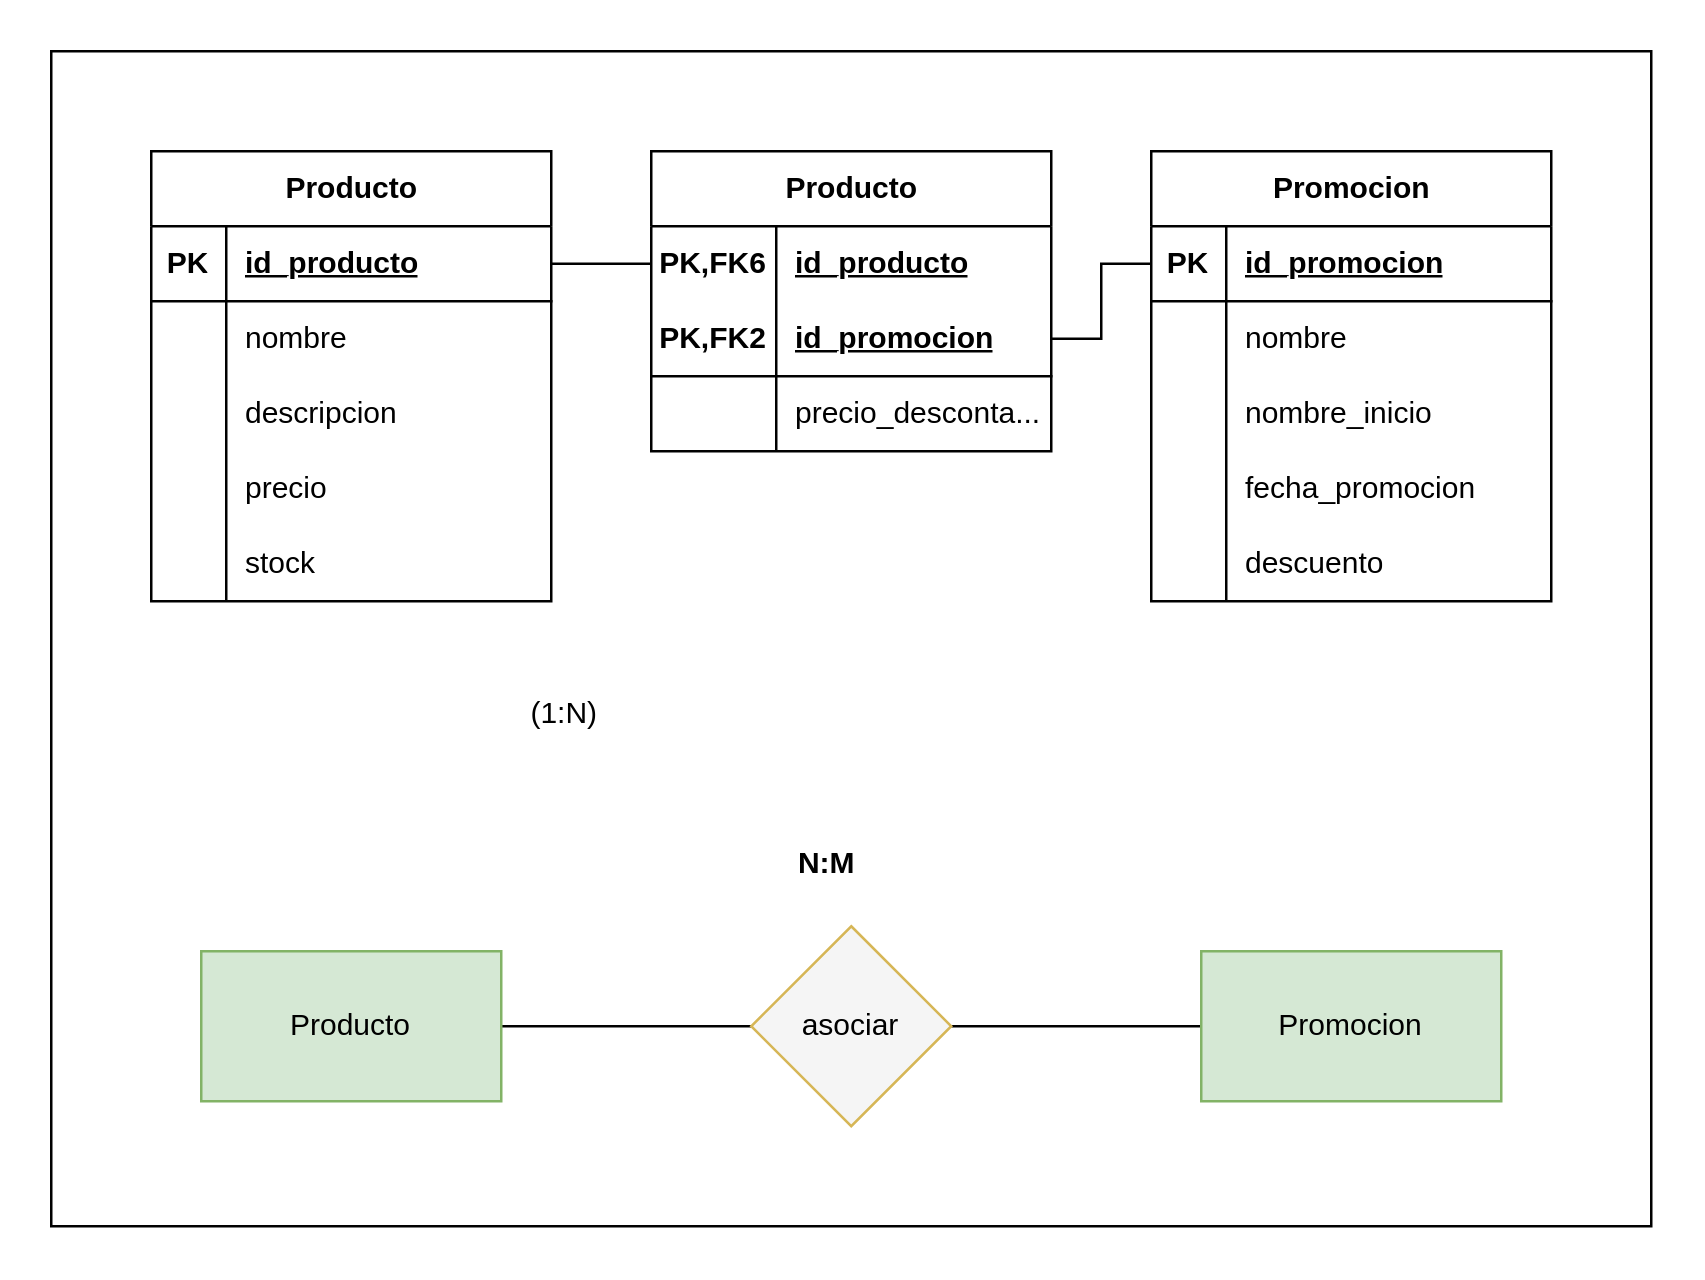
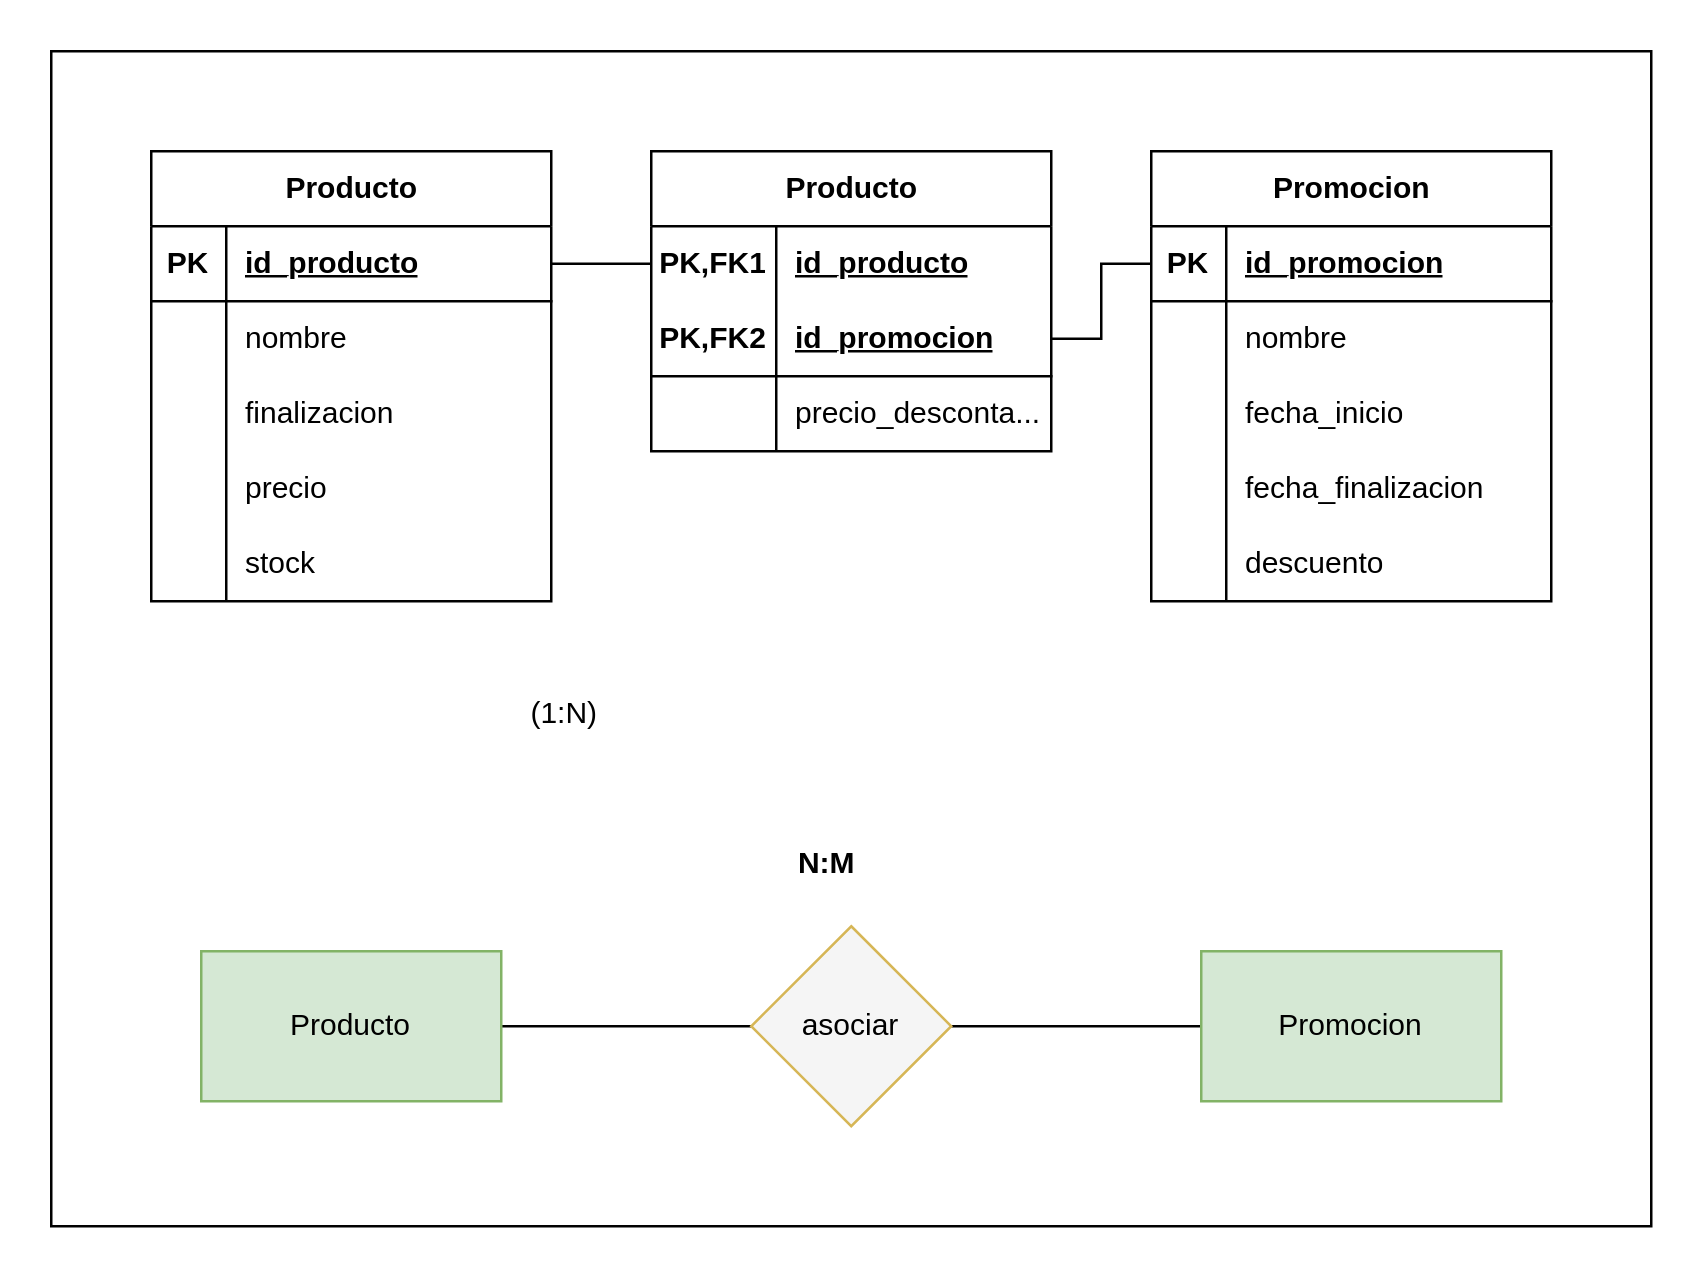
node "PK,FK6": label "PK,FK6" -> "PK,FK1"
node "descripcion": label "descripcion" -> "finalizacion"
node "nombre_inicio": label "nombre_inicio" -> "fecha_inicio"
node "fecha_promocion": label "fecha_promocion" -> "fecha_finalizacion"
